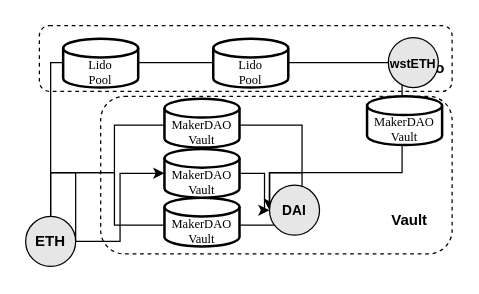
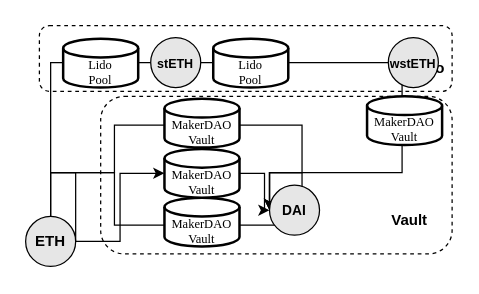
node "stETH": added
